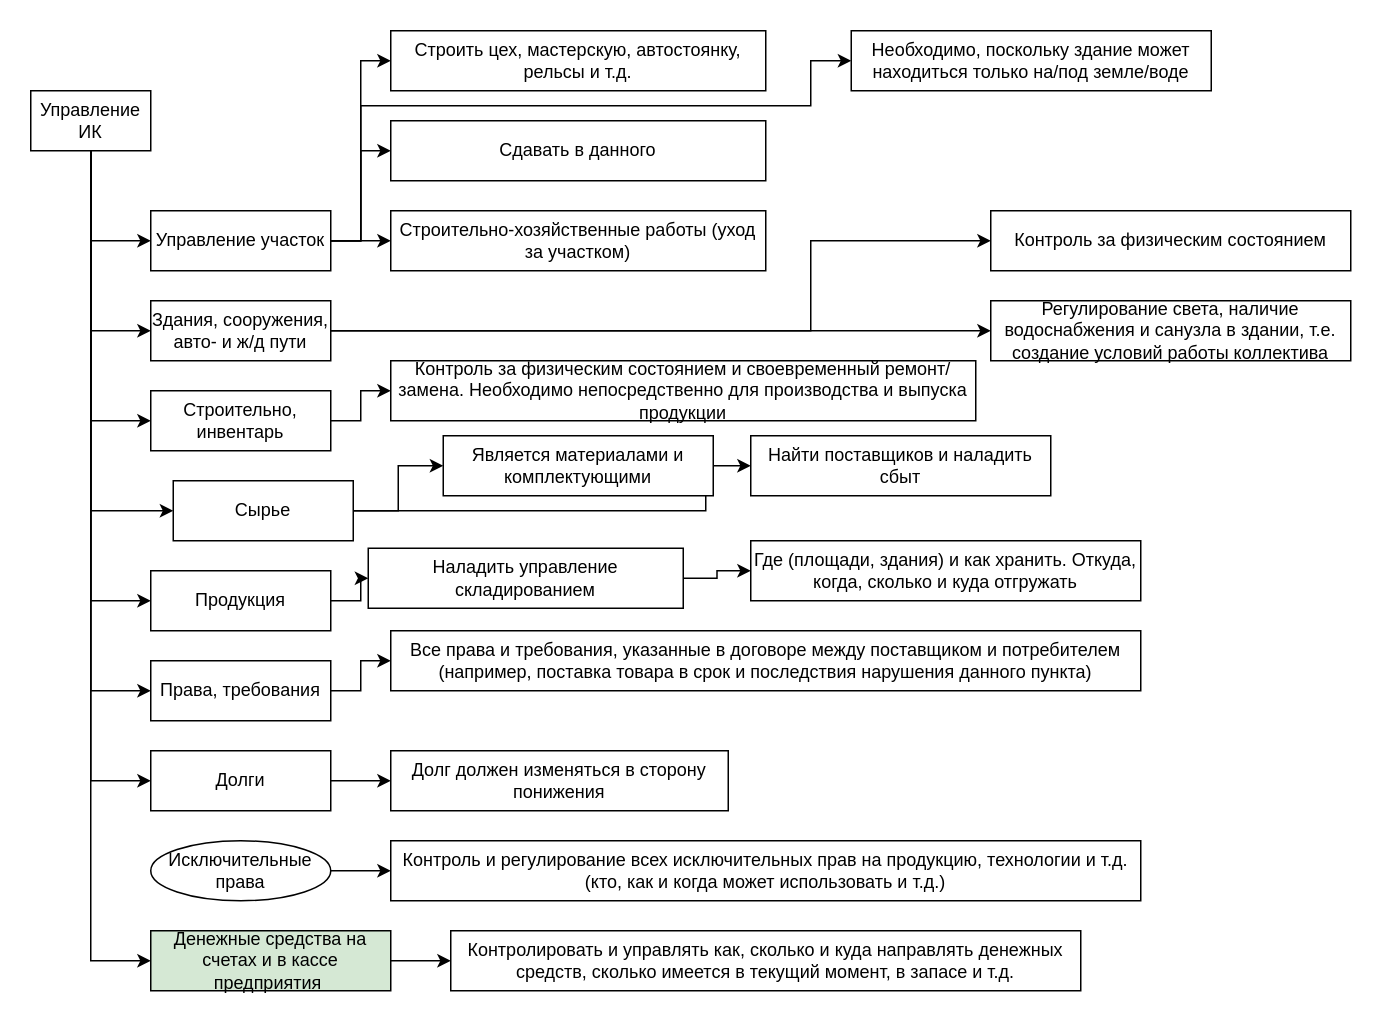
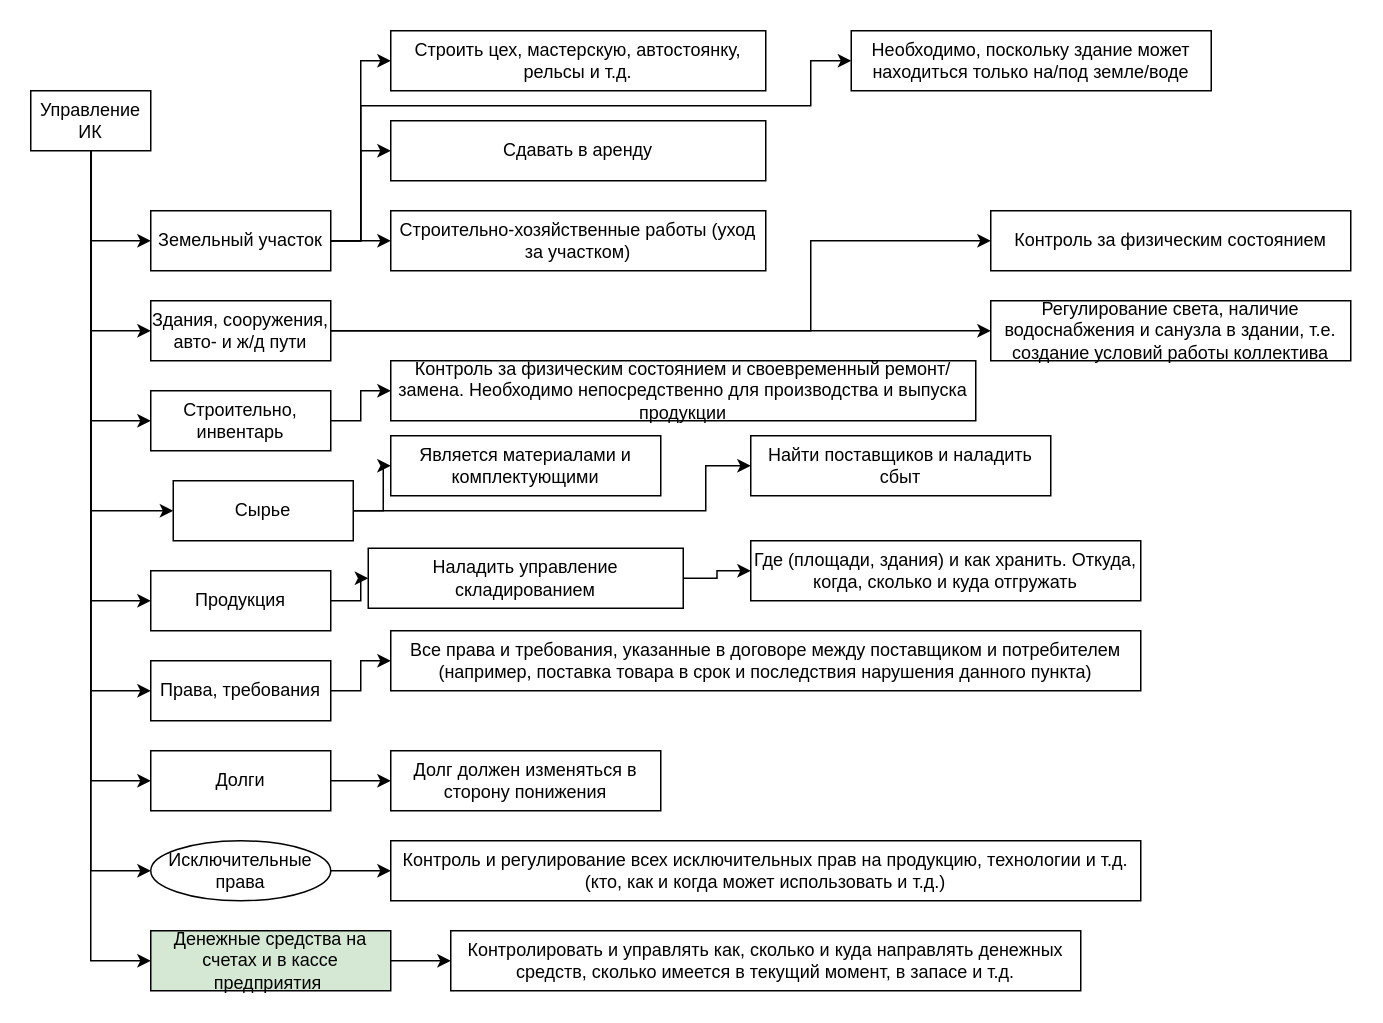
node "Сдавать в данного": label "Сдавать в данного" -> "Сдавать в аренду"
node "Управление участок": label "Управление участок" -> "Земельный участок"
node "Является материалами и комплектующими": moved (578, 466) -> (526, 466)
node "Долг должен изменяться в сторону понижения": size 338x60 -> 270x60
edge "Управление ИК" -> "Исключительные права": added
